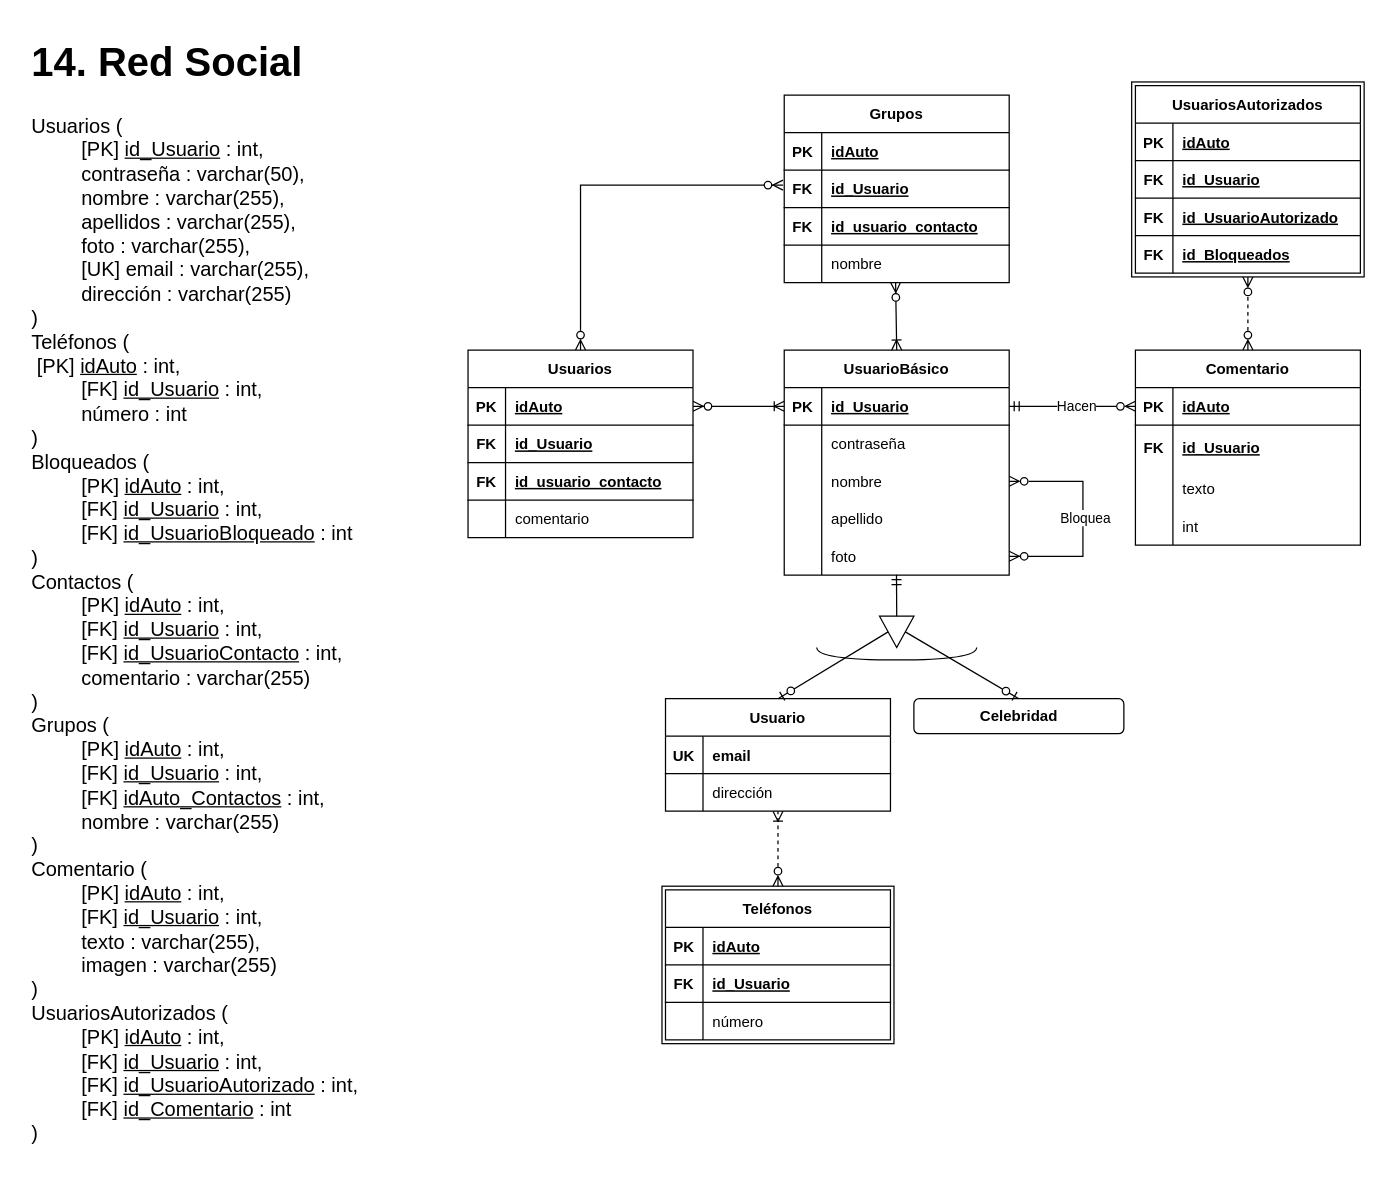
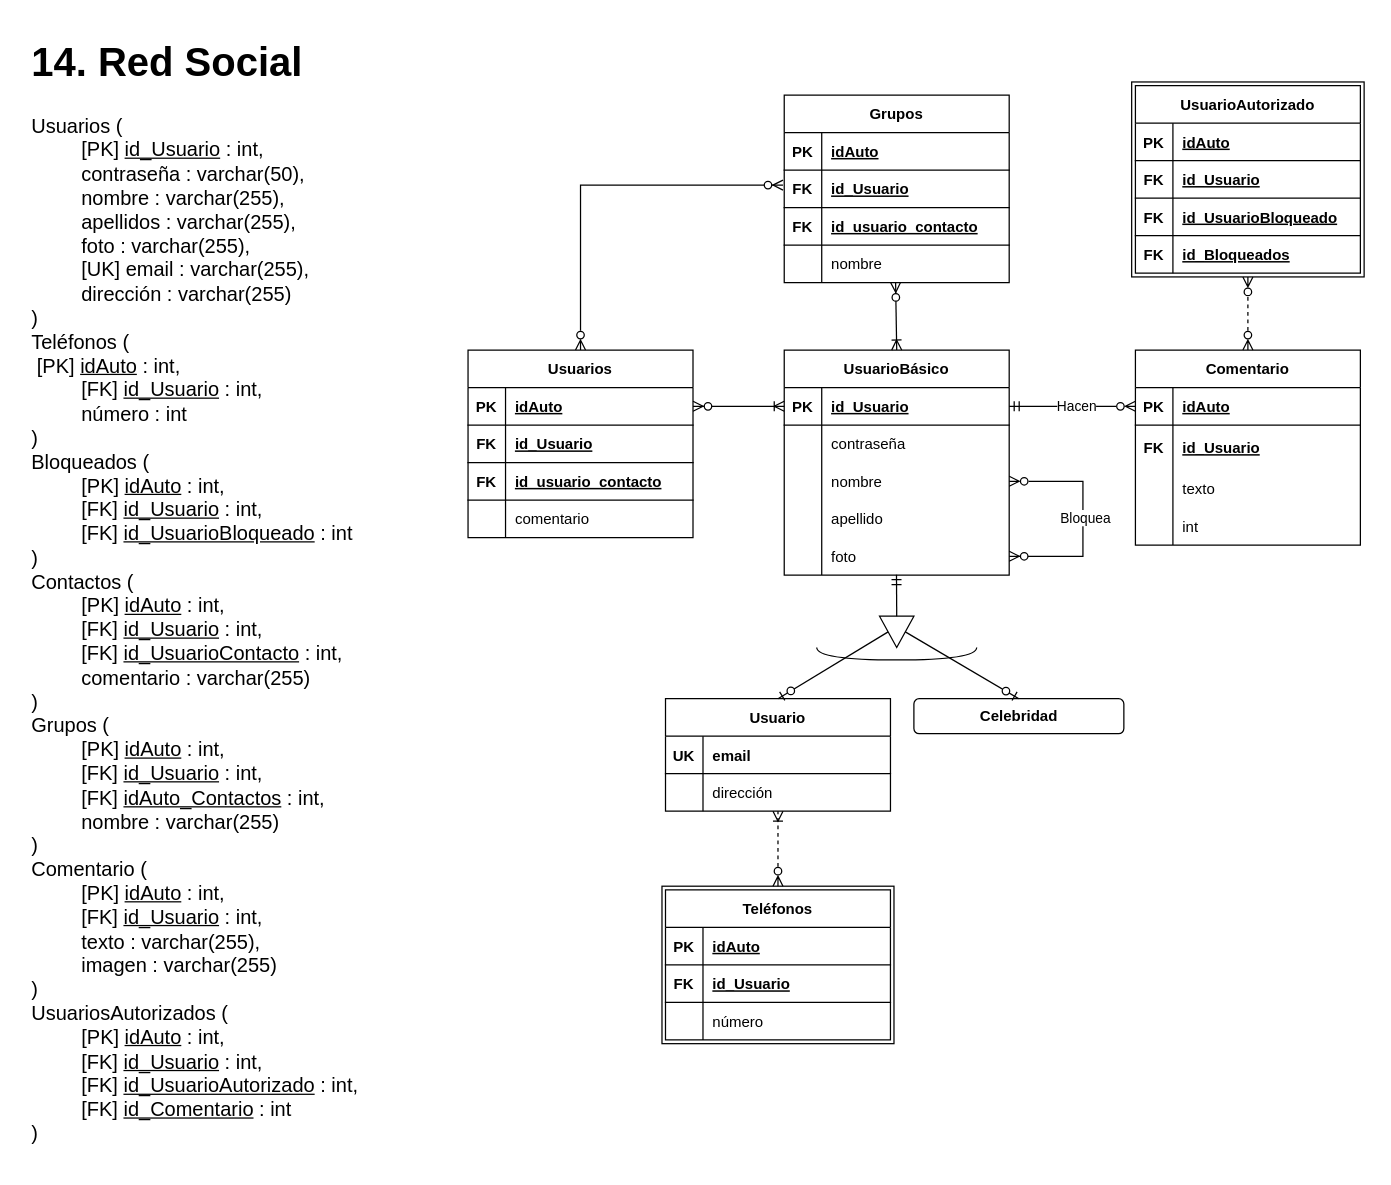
node "UsuariosAutorizados": label "UsuariosAutorizados" -> "UsuarioAutorizado"
node "id_UsuarioAutorizado": label "id_UsuarioAutorizado" -> "id_UsuarioBloqueado"
